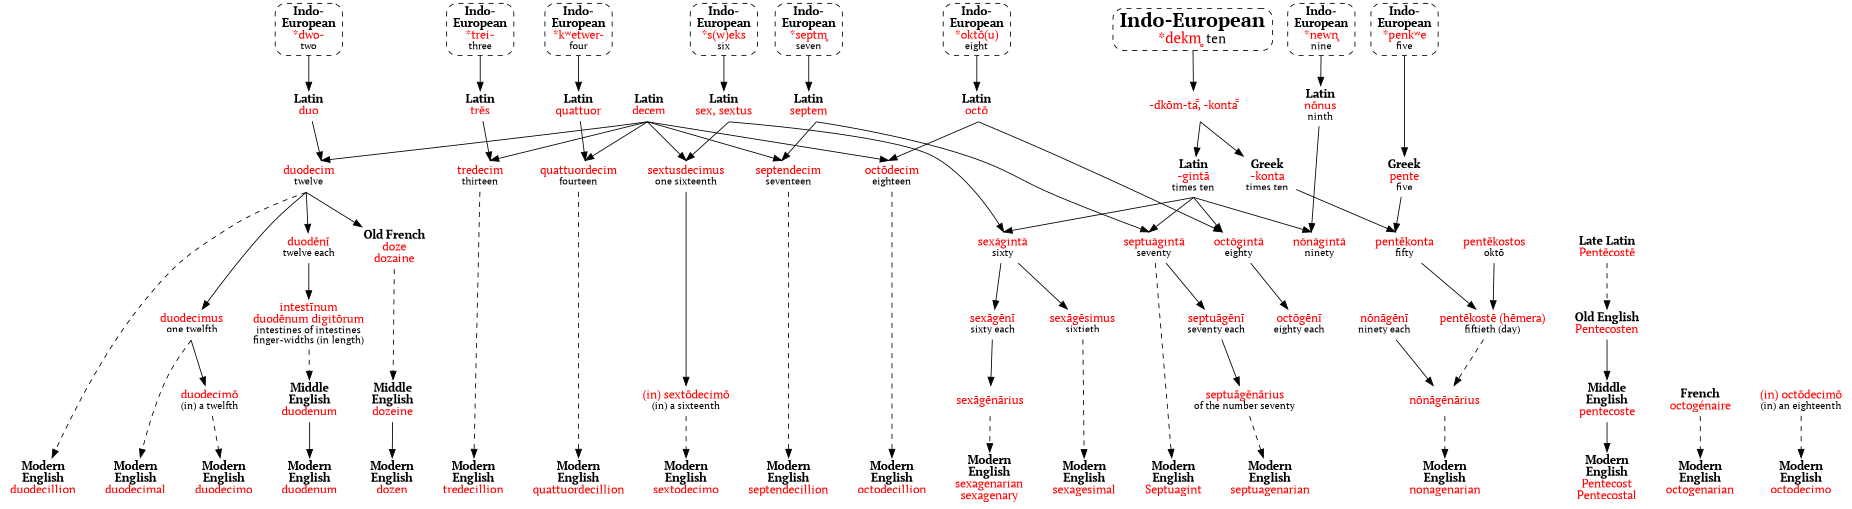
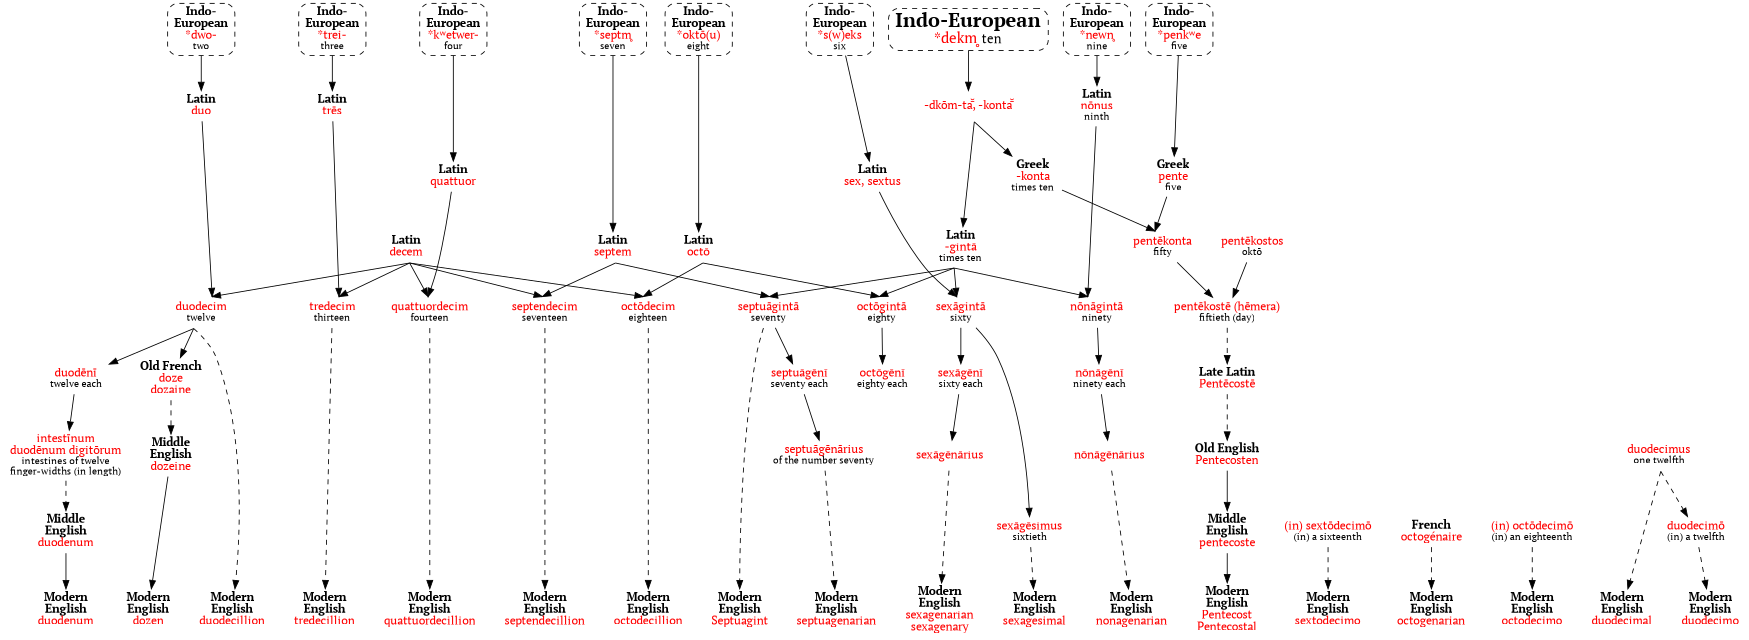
node "sextusdecimus": removed
edge "duodecim" -> "duodecimus": removed
node "intestīnum": text "intestines of intestines" -> "intestines of twelve"
edge "nōnāgintā" -> "nōnāgēnī": added
edge "duodecimus" -> "duodecimō": style solid -> dashed
edge "pentēkostē (hēmera)" -> "nōnāgēnārius": now "pentēkostē (hēmera)" -> "Late Latin"
